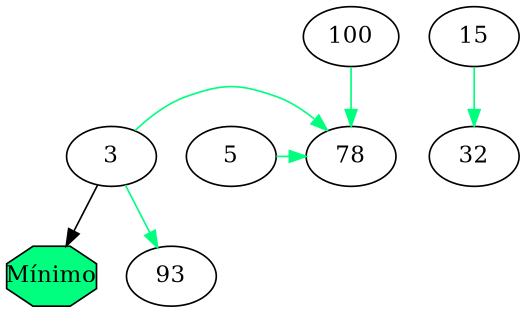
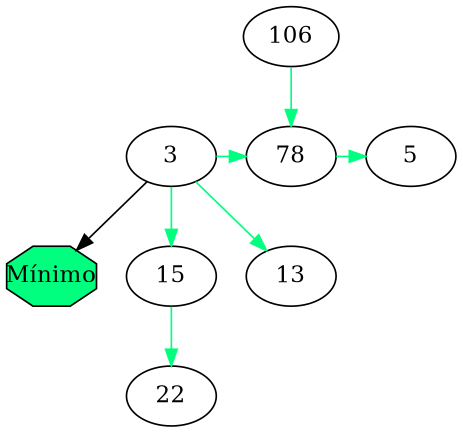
node "100": label "100" -> "106"
edge "5" -> "78": reversed
node "32": label "32" -> "22"
edge "3" -> "15": added
node "93": label "93" -> "13"
